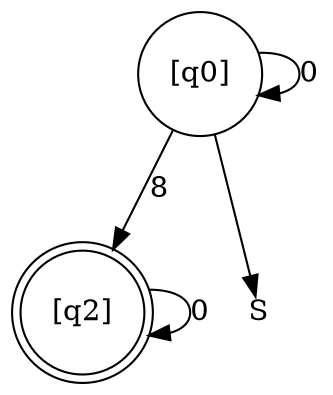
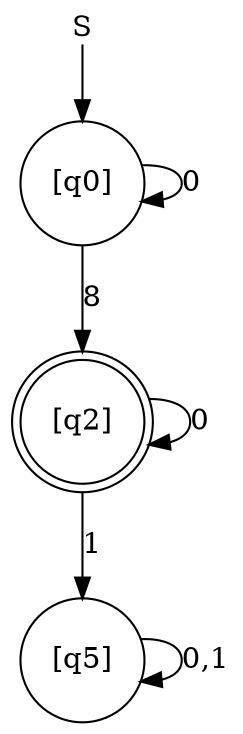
edge "[q0]" -> "S": reversed
node "[q5]": added
